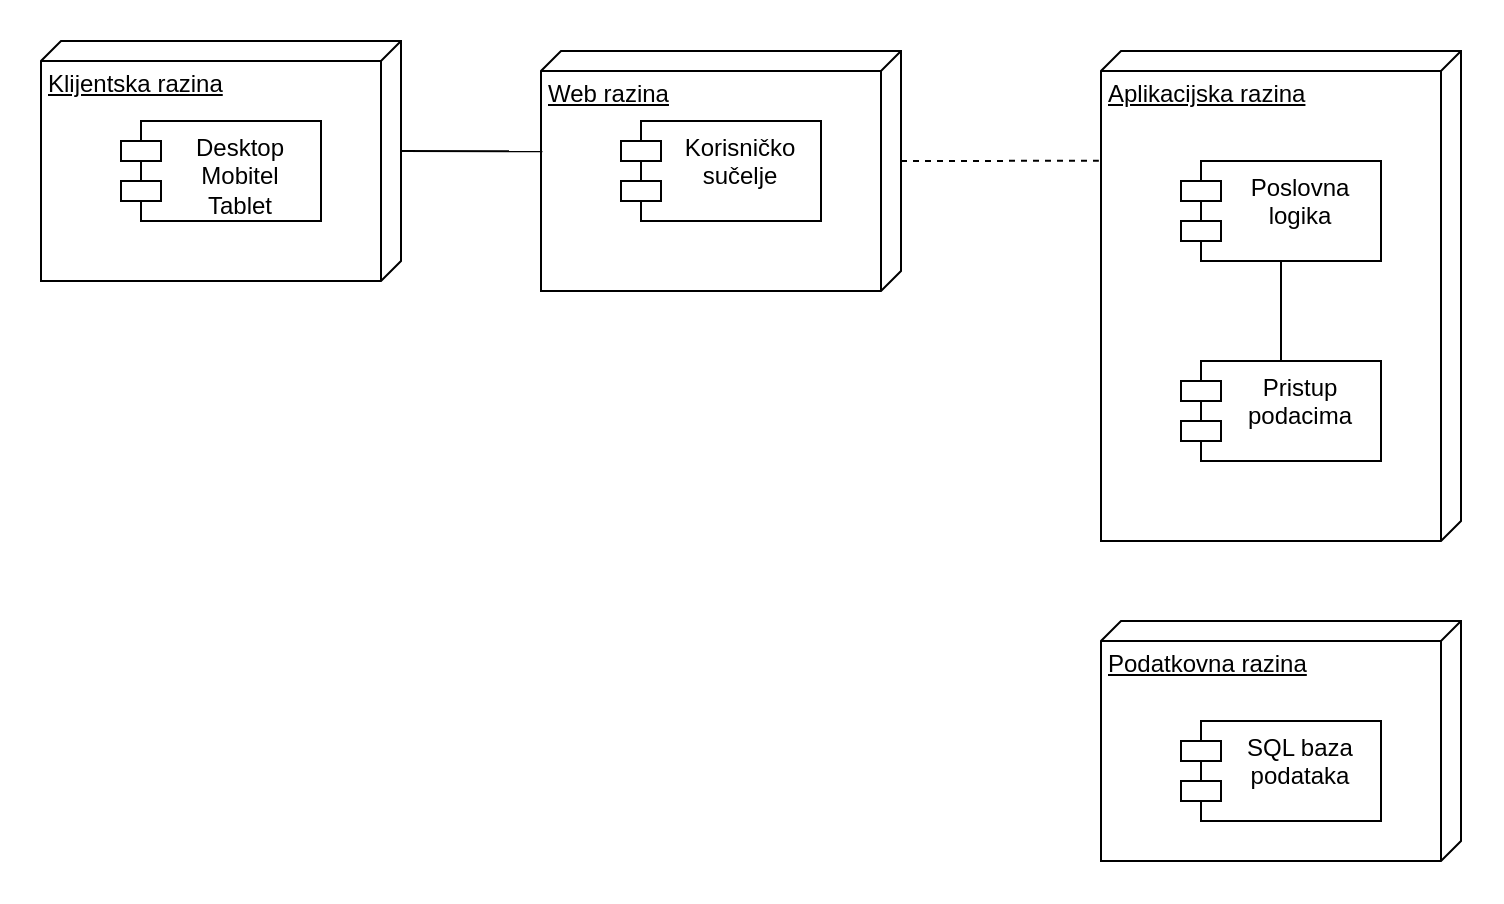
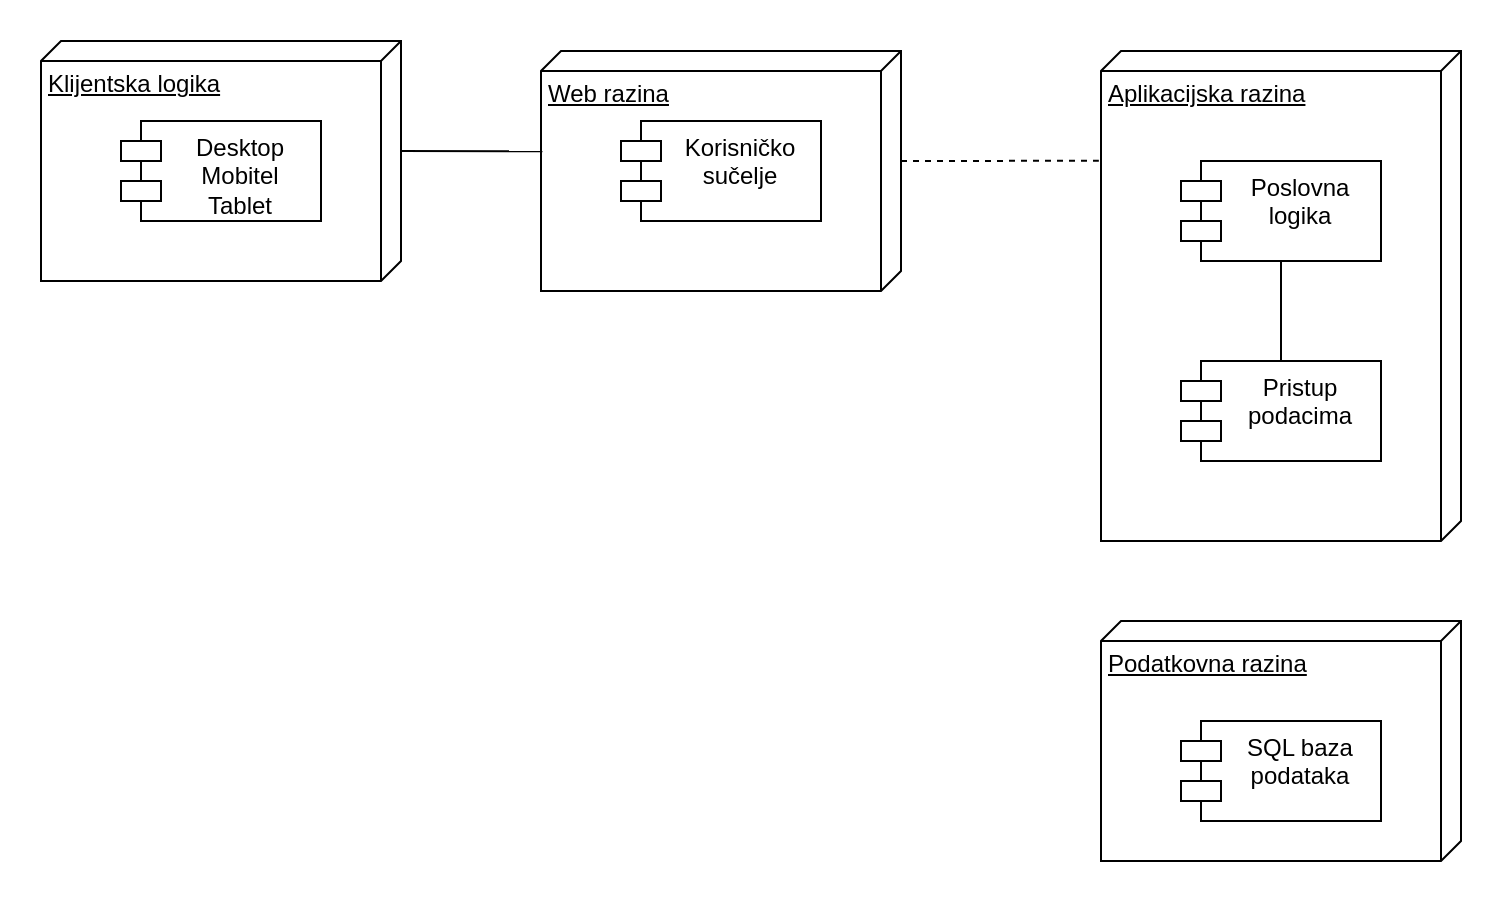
node "Klijentska razina": label "Klijentska razina" -> "Klijentska logika"
